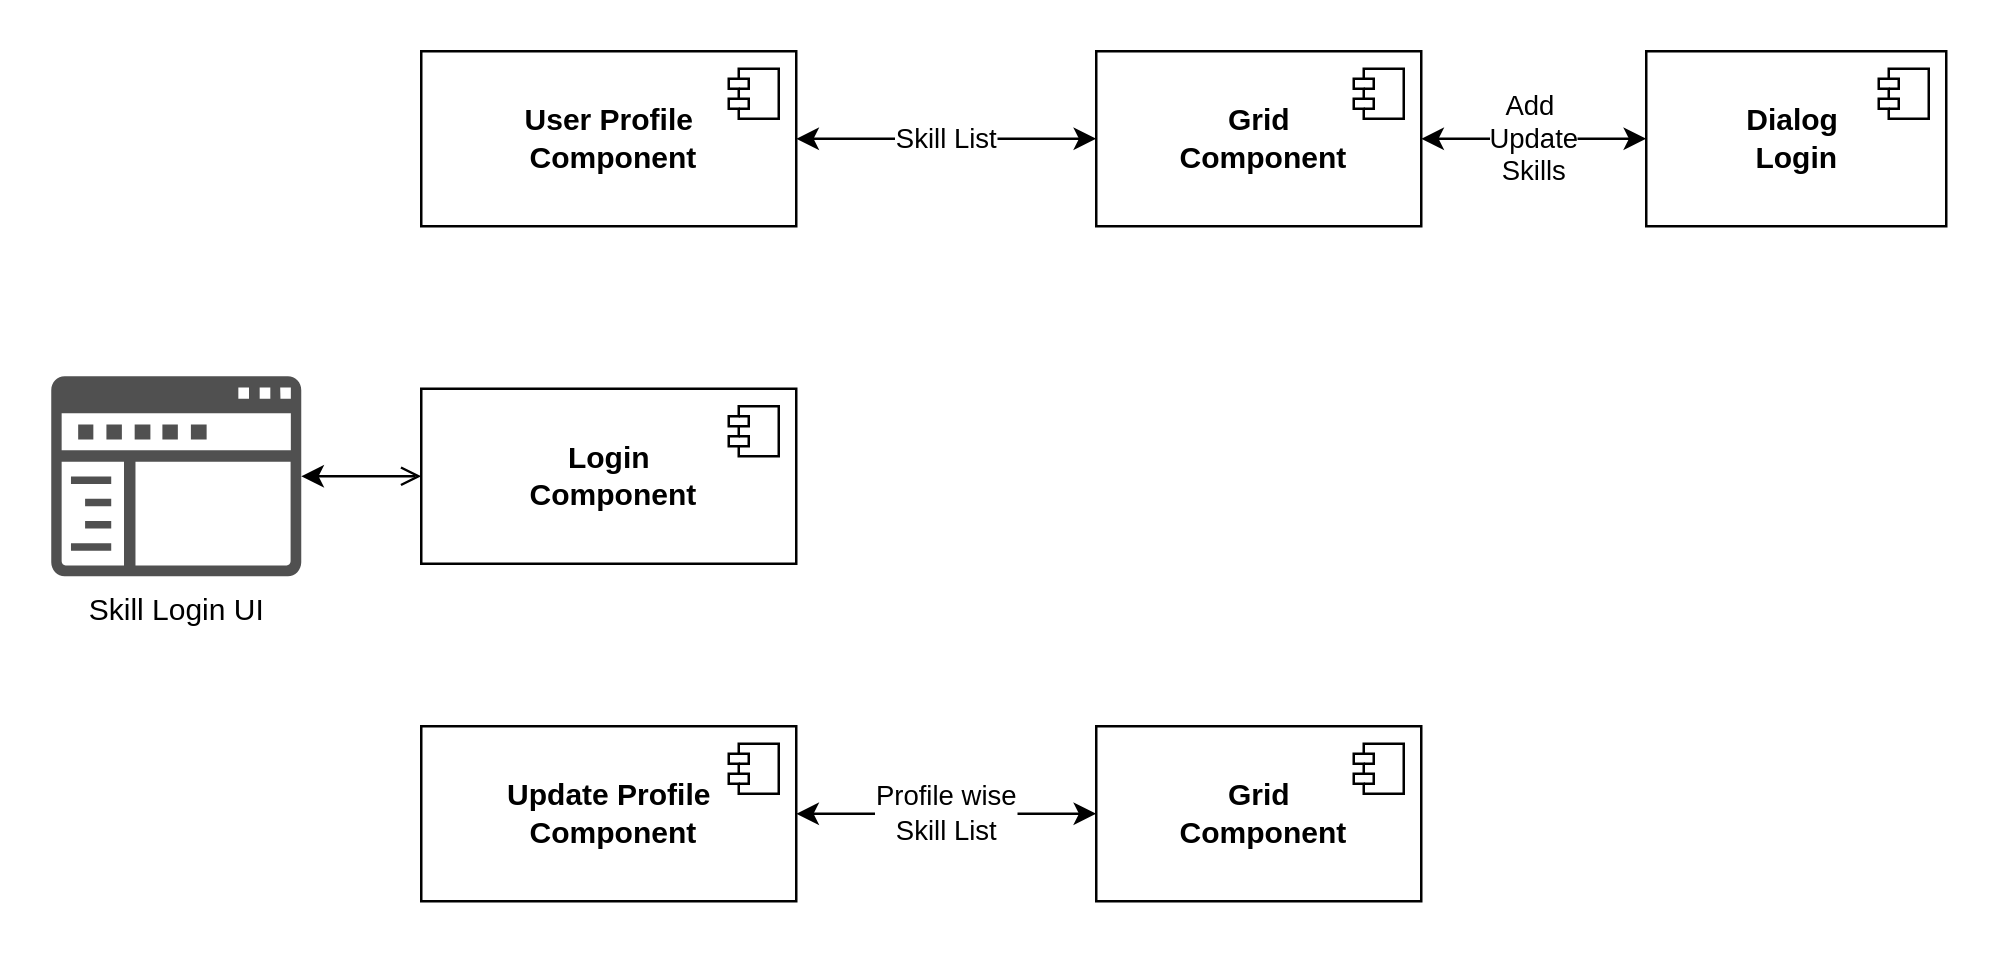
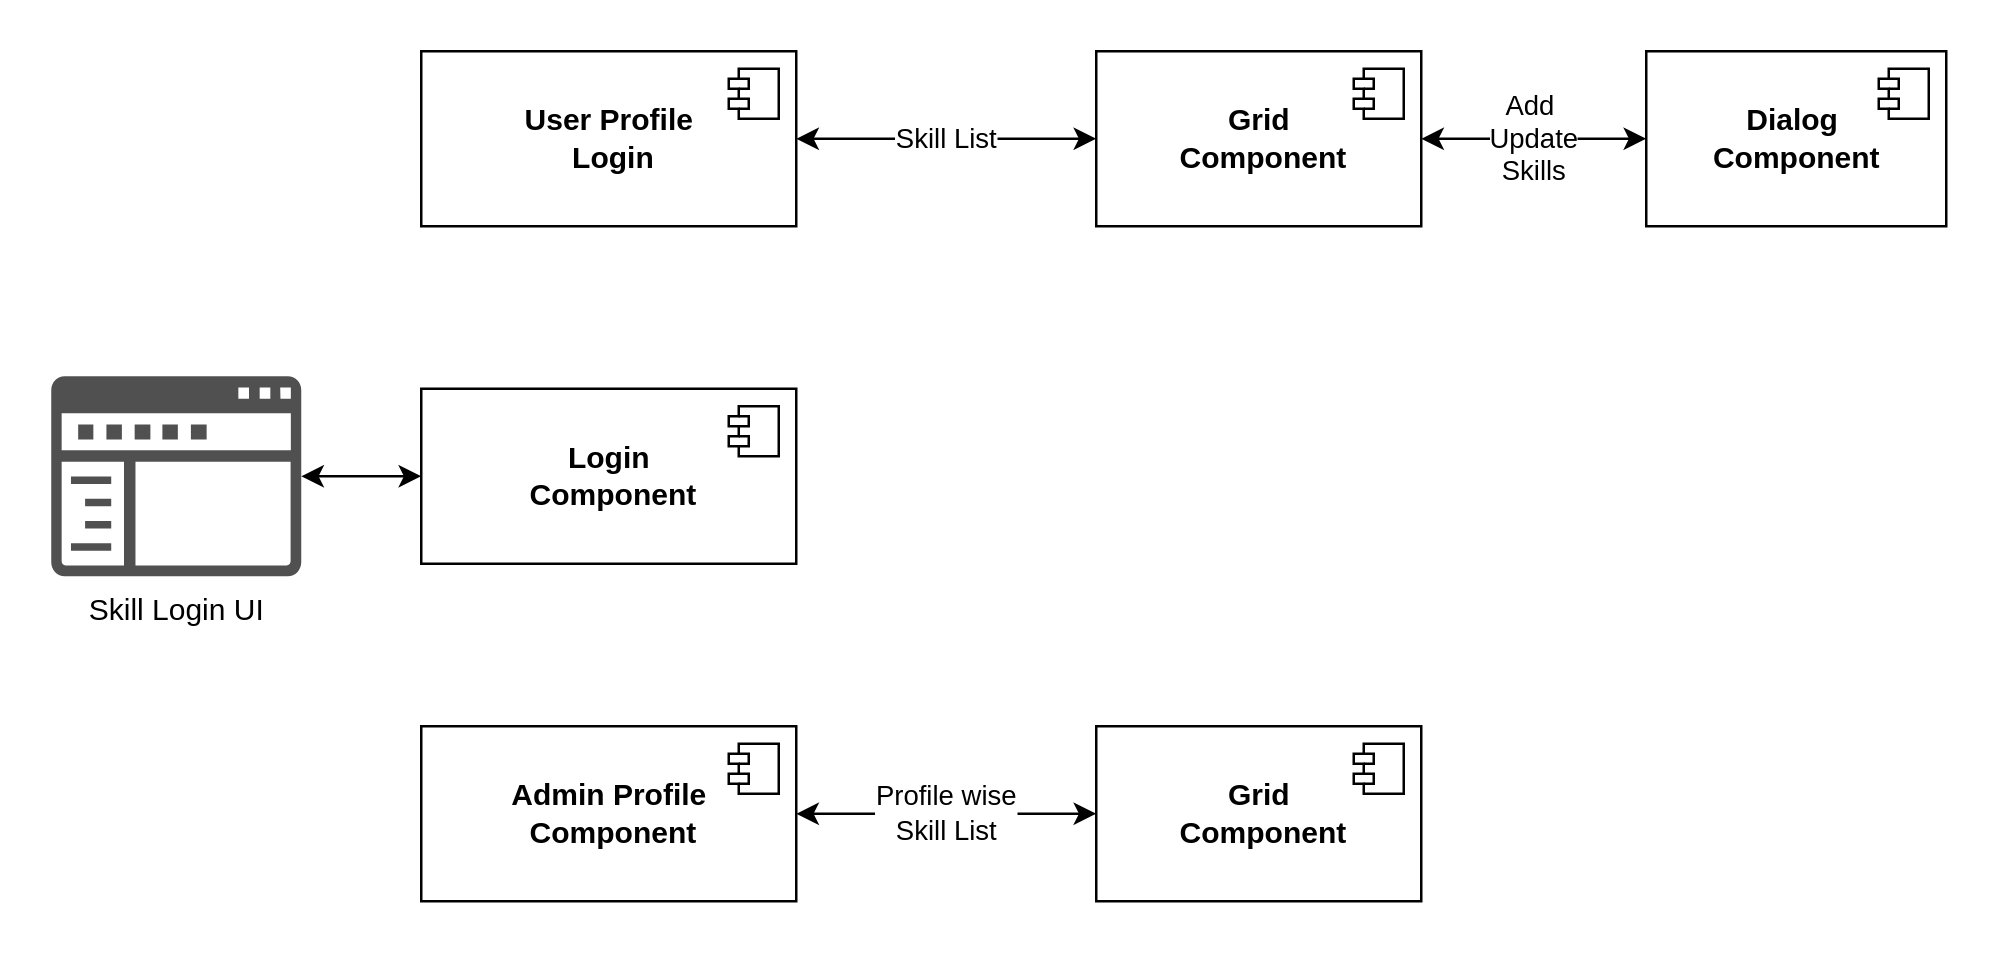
node "User Profile Component": label "User Profile Component" -> "User Profile Login"
node "Dialog Login": label "Dialog Login" -> "Dialog Component"
edge "Skill Login UI" -- "Login Component": arrowhead open -> classic
node "Update Profile Component": label "Update Profile Component" -> "Admin Profile Component"
